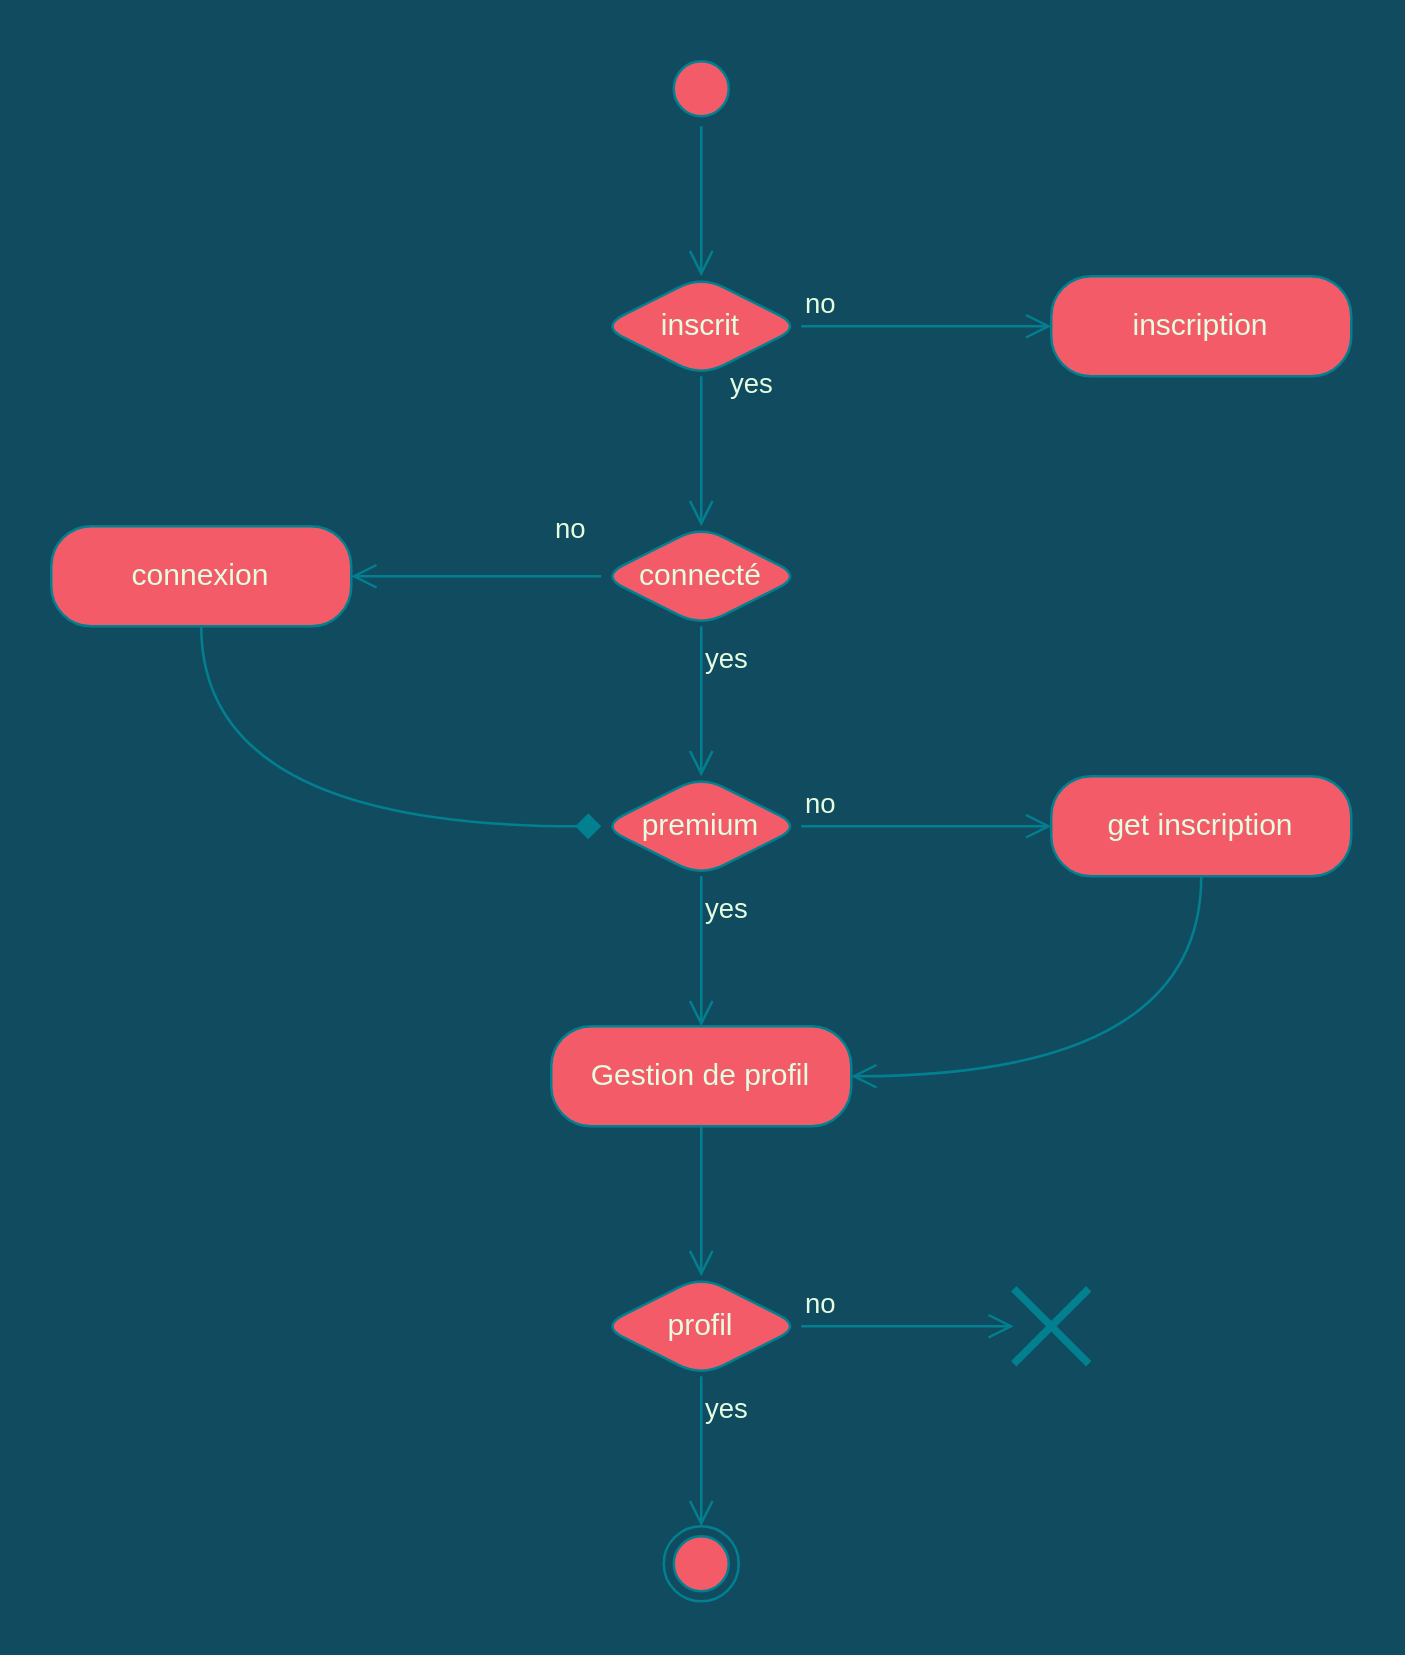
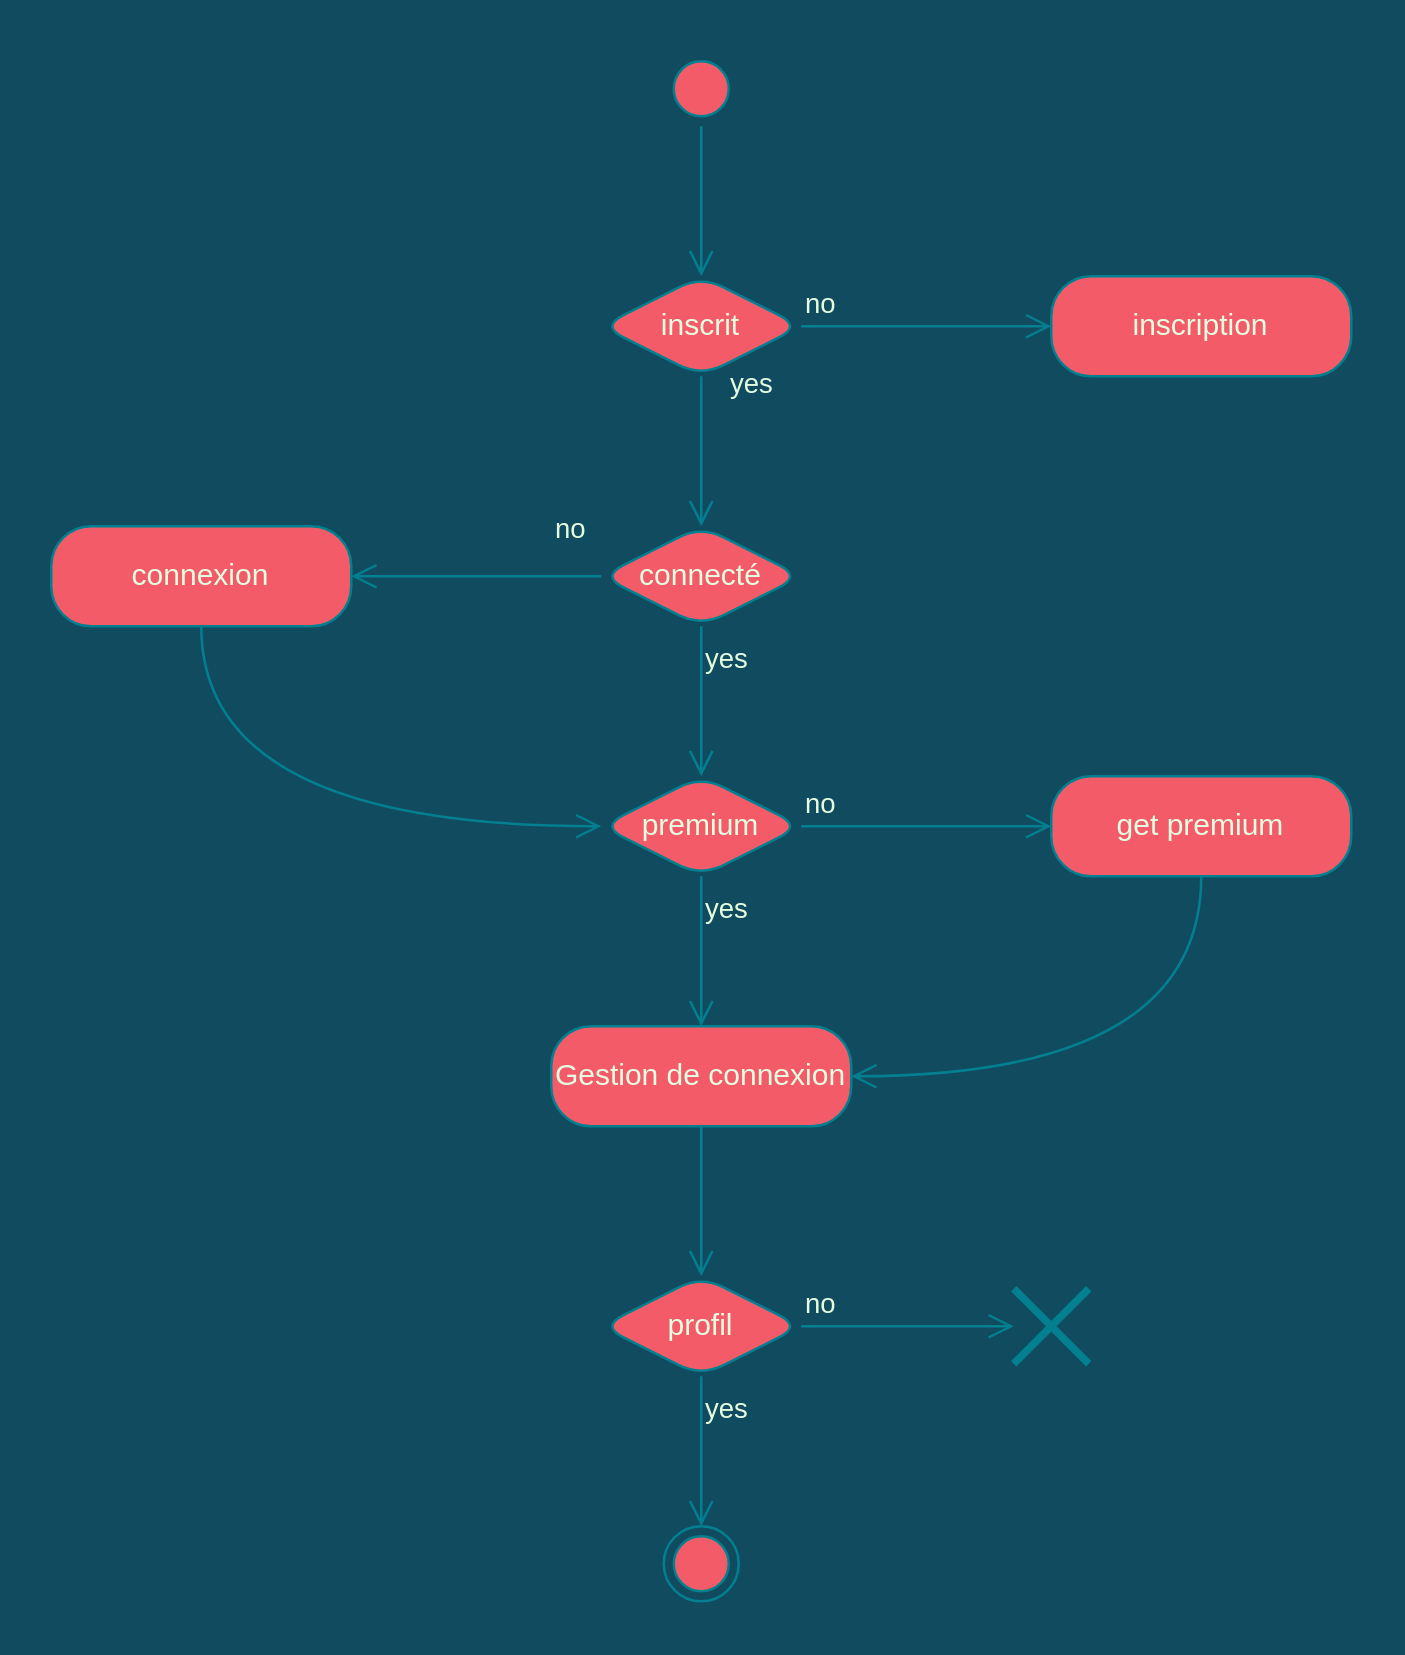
edge "connexion" -> "premium": arrowhead diamond -> open
node "get inscription": label "get inscription" -> "get premium"
node "Gestion de profil": label "Gestion de profil" -> "Gestion de connexion"
